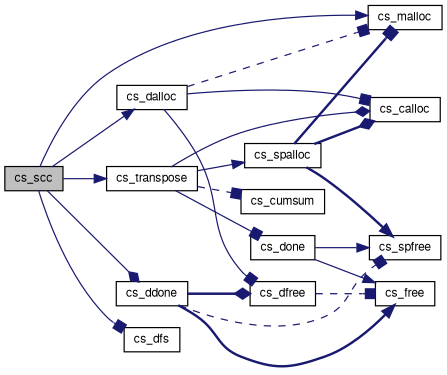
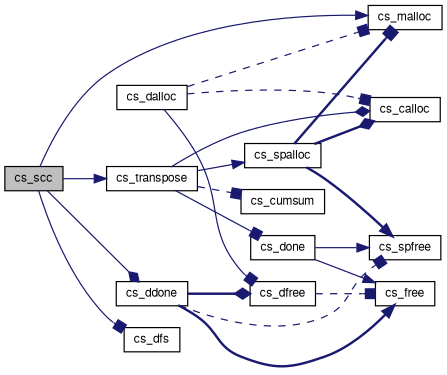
edge "cs_dalloc" -> "cs_calloc": style solid -> dashed
edge "cs_scc" -> "cs_dalloc": removed
